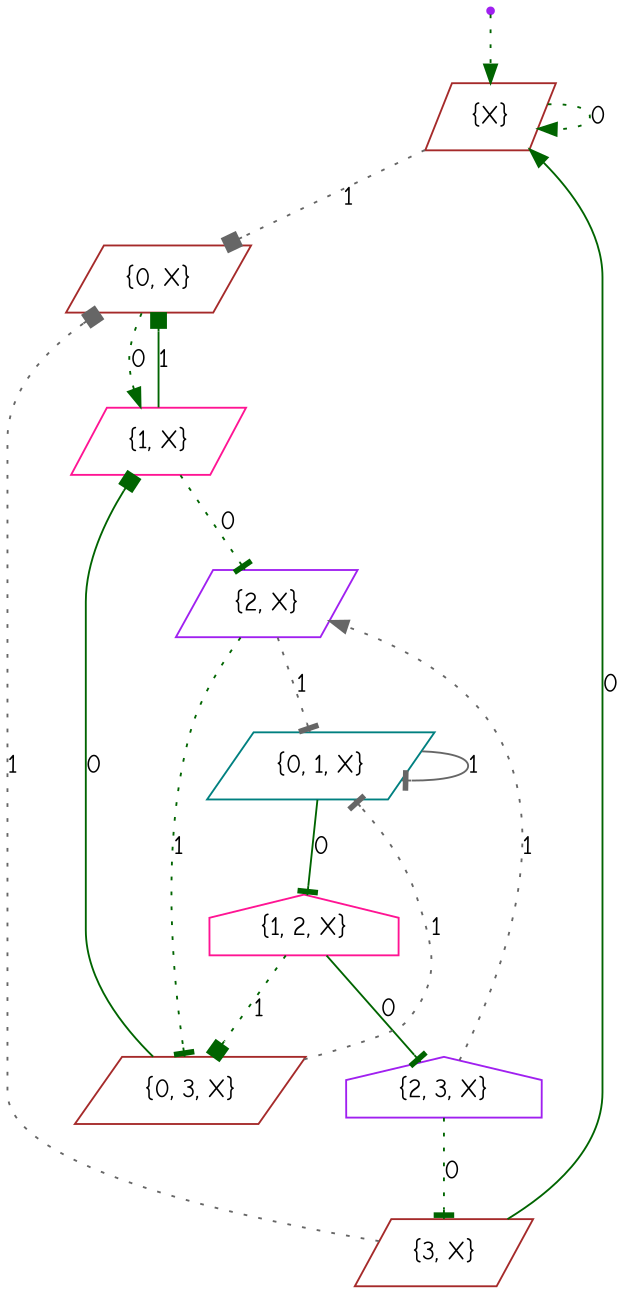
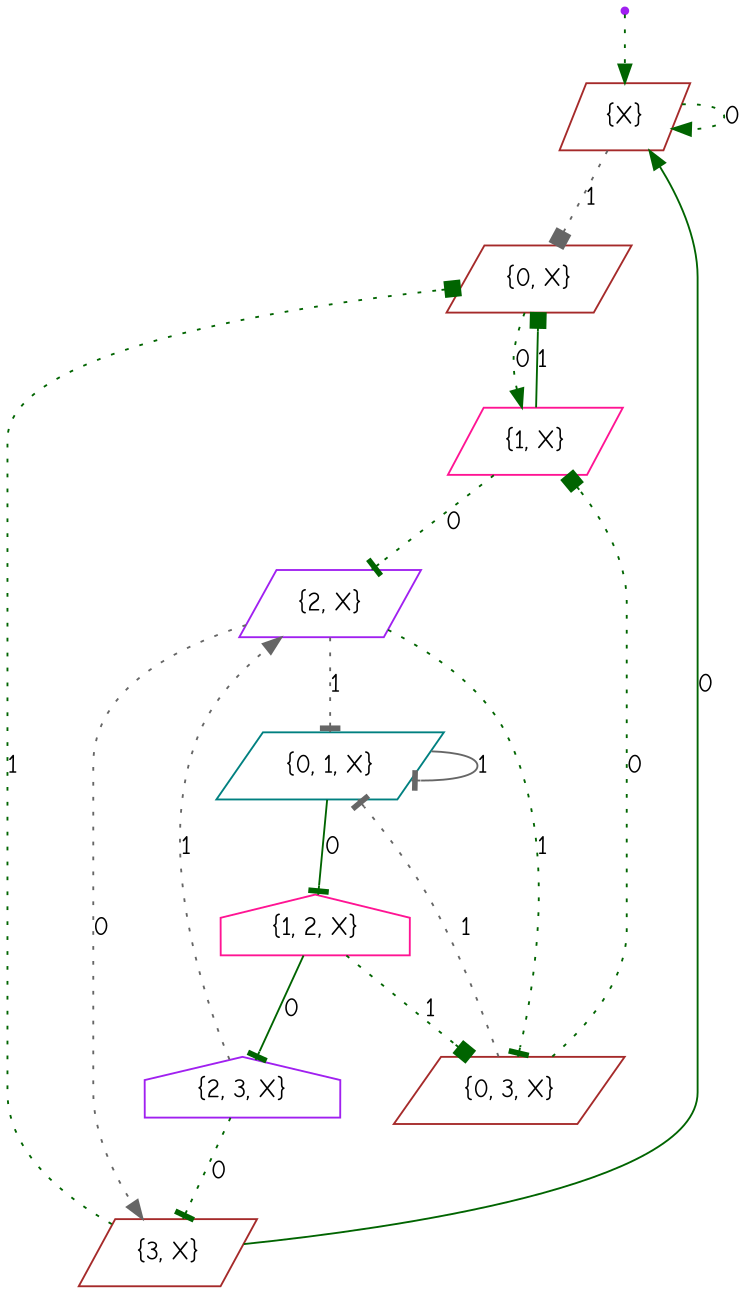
edge "{0, 3, X}" -> "{1, X}": style solid -> dotted
edge "{2, X}" -> "{3, X}": added, label "0"
edge "{3, X}" -> "{0, X}": color gray40 -> darkgreen
